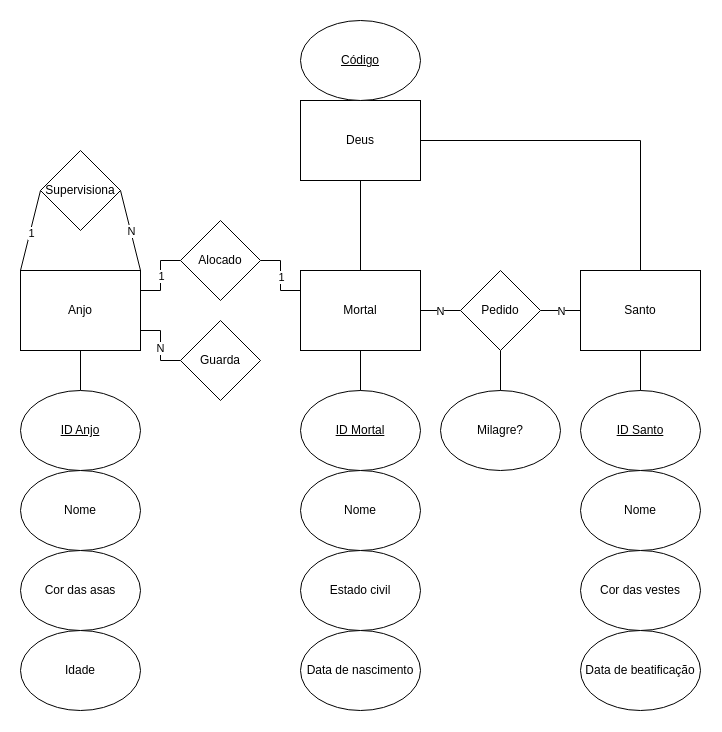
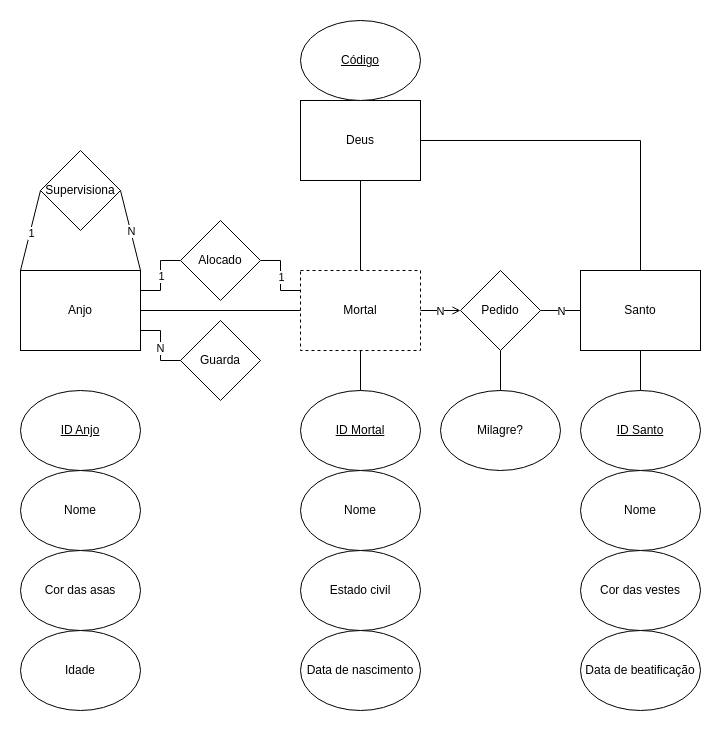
node "Mortal": style solid -> dashed
edge "Mortal" -- "Pedido": arrowhead none -> open
edge "Anjo" -- "ID Anjo": now "Anjo" -- "Mortal"
